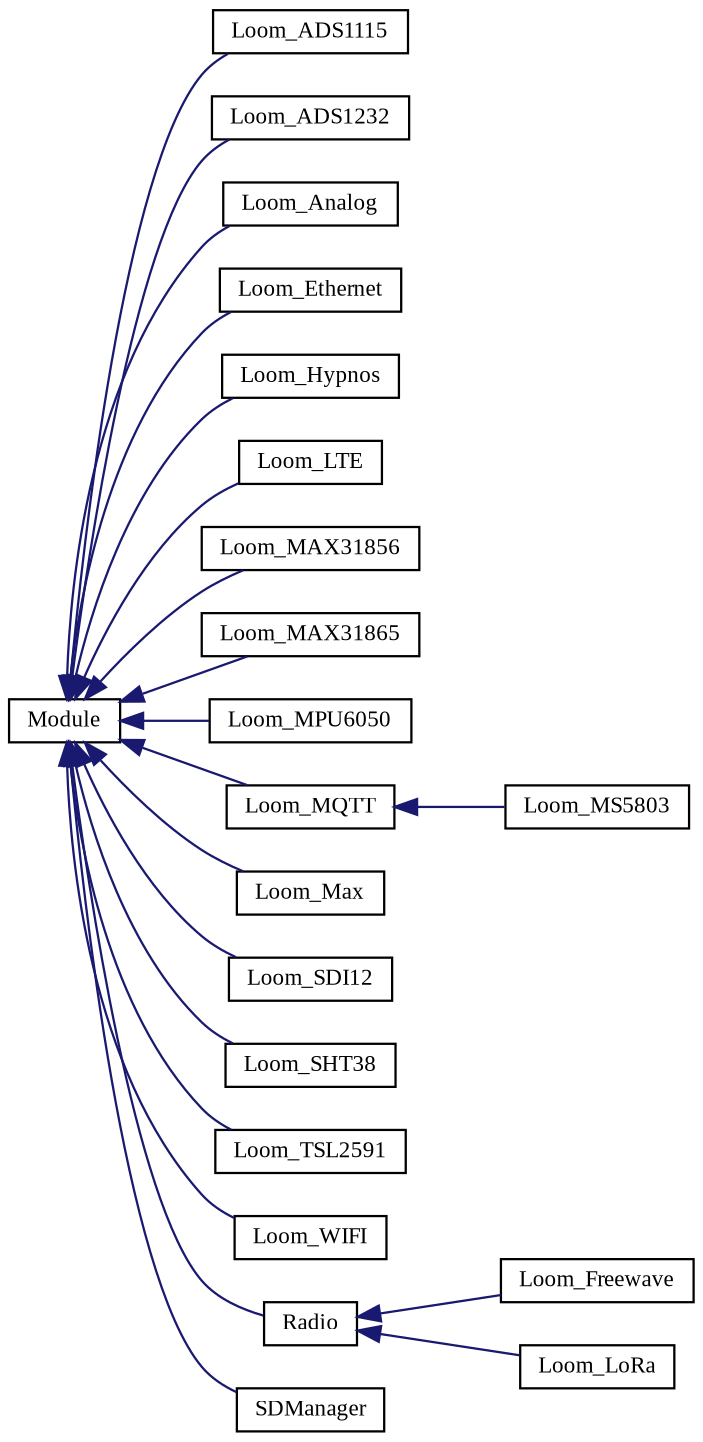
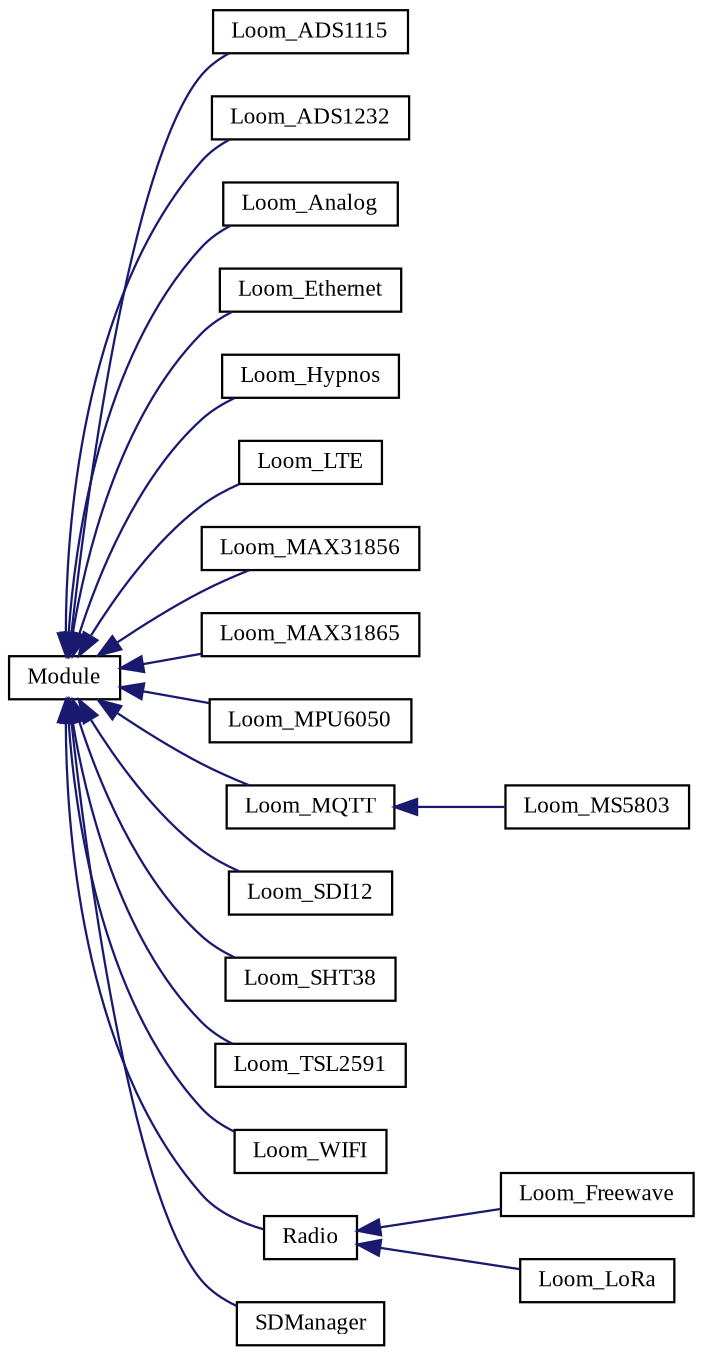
node "Loom_Max": removed
